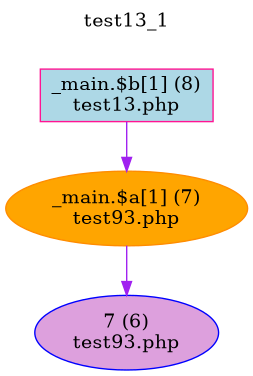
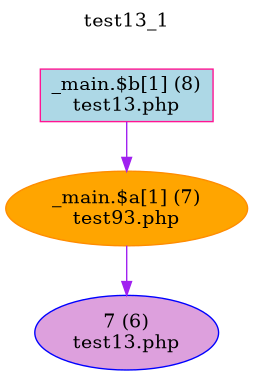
node "7 (6) test93.php": label "7 (6) test93.php" -> "7 (6) test13.php"
